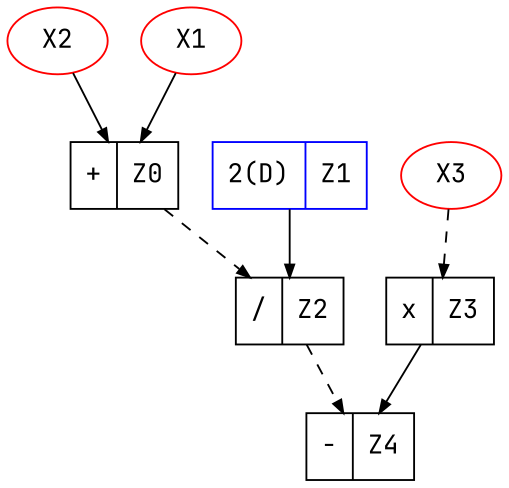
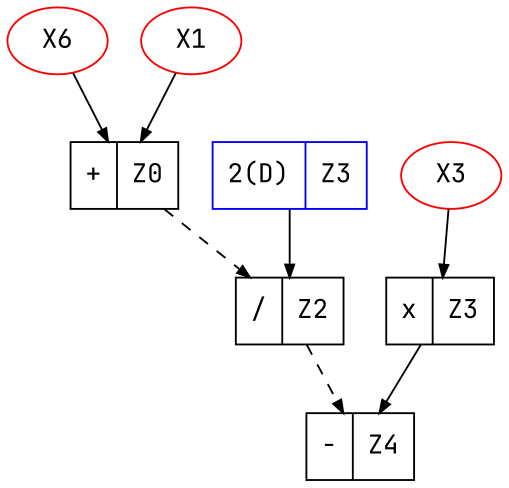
node "X2": label "X2" -> "X6"
node "2(D)": text "Z1" -> "Z3"
edge "X3" -> "x": style dashed -> solid
